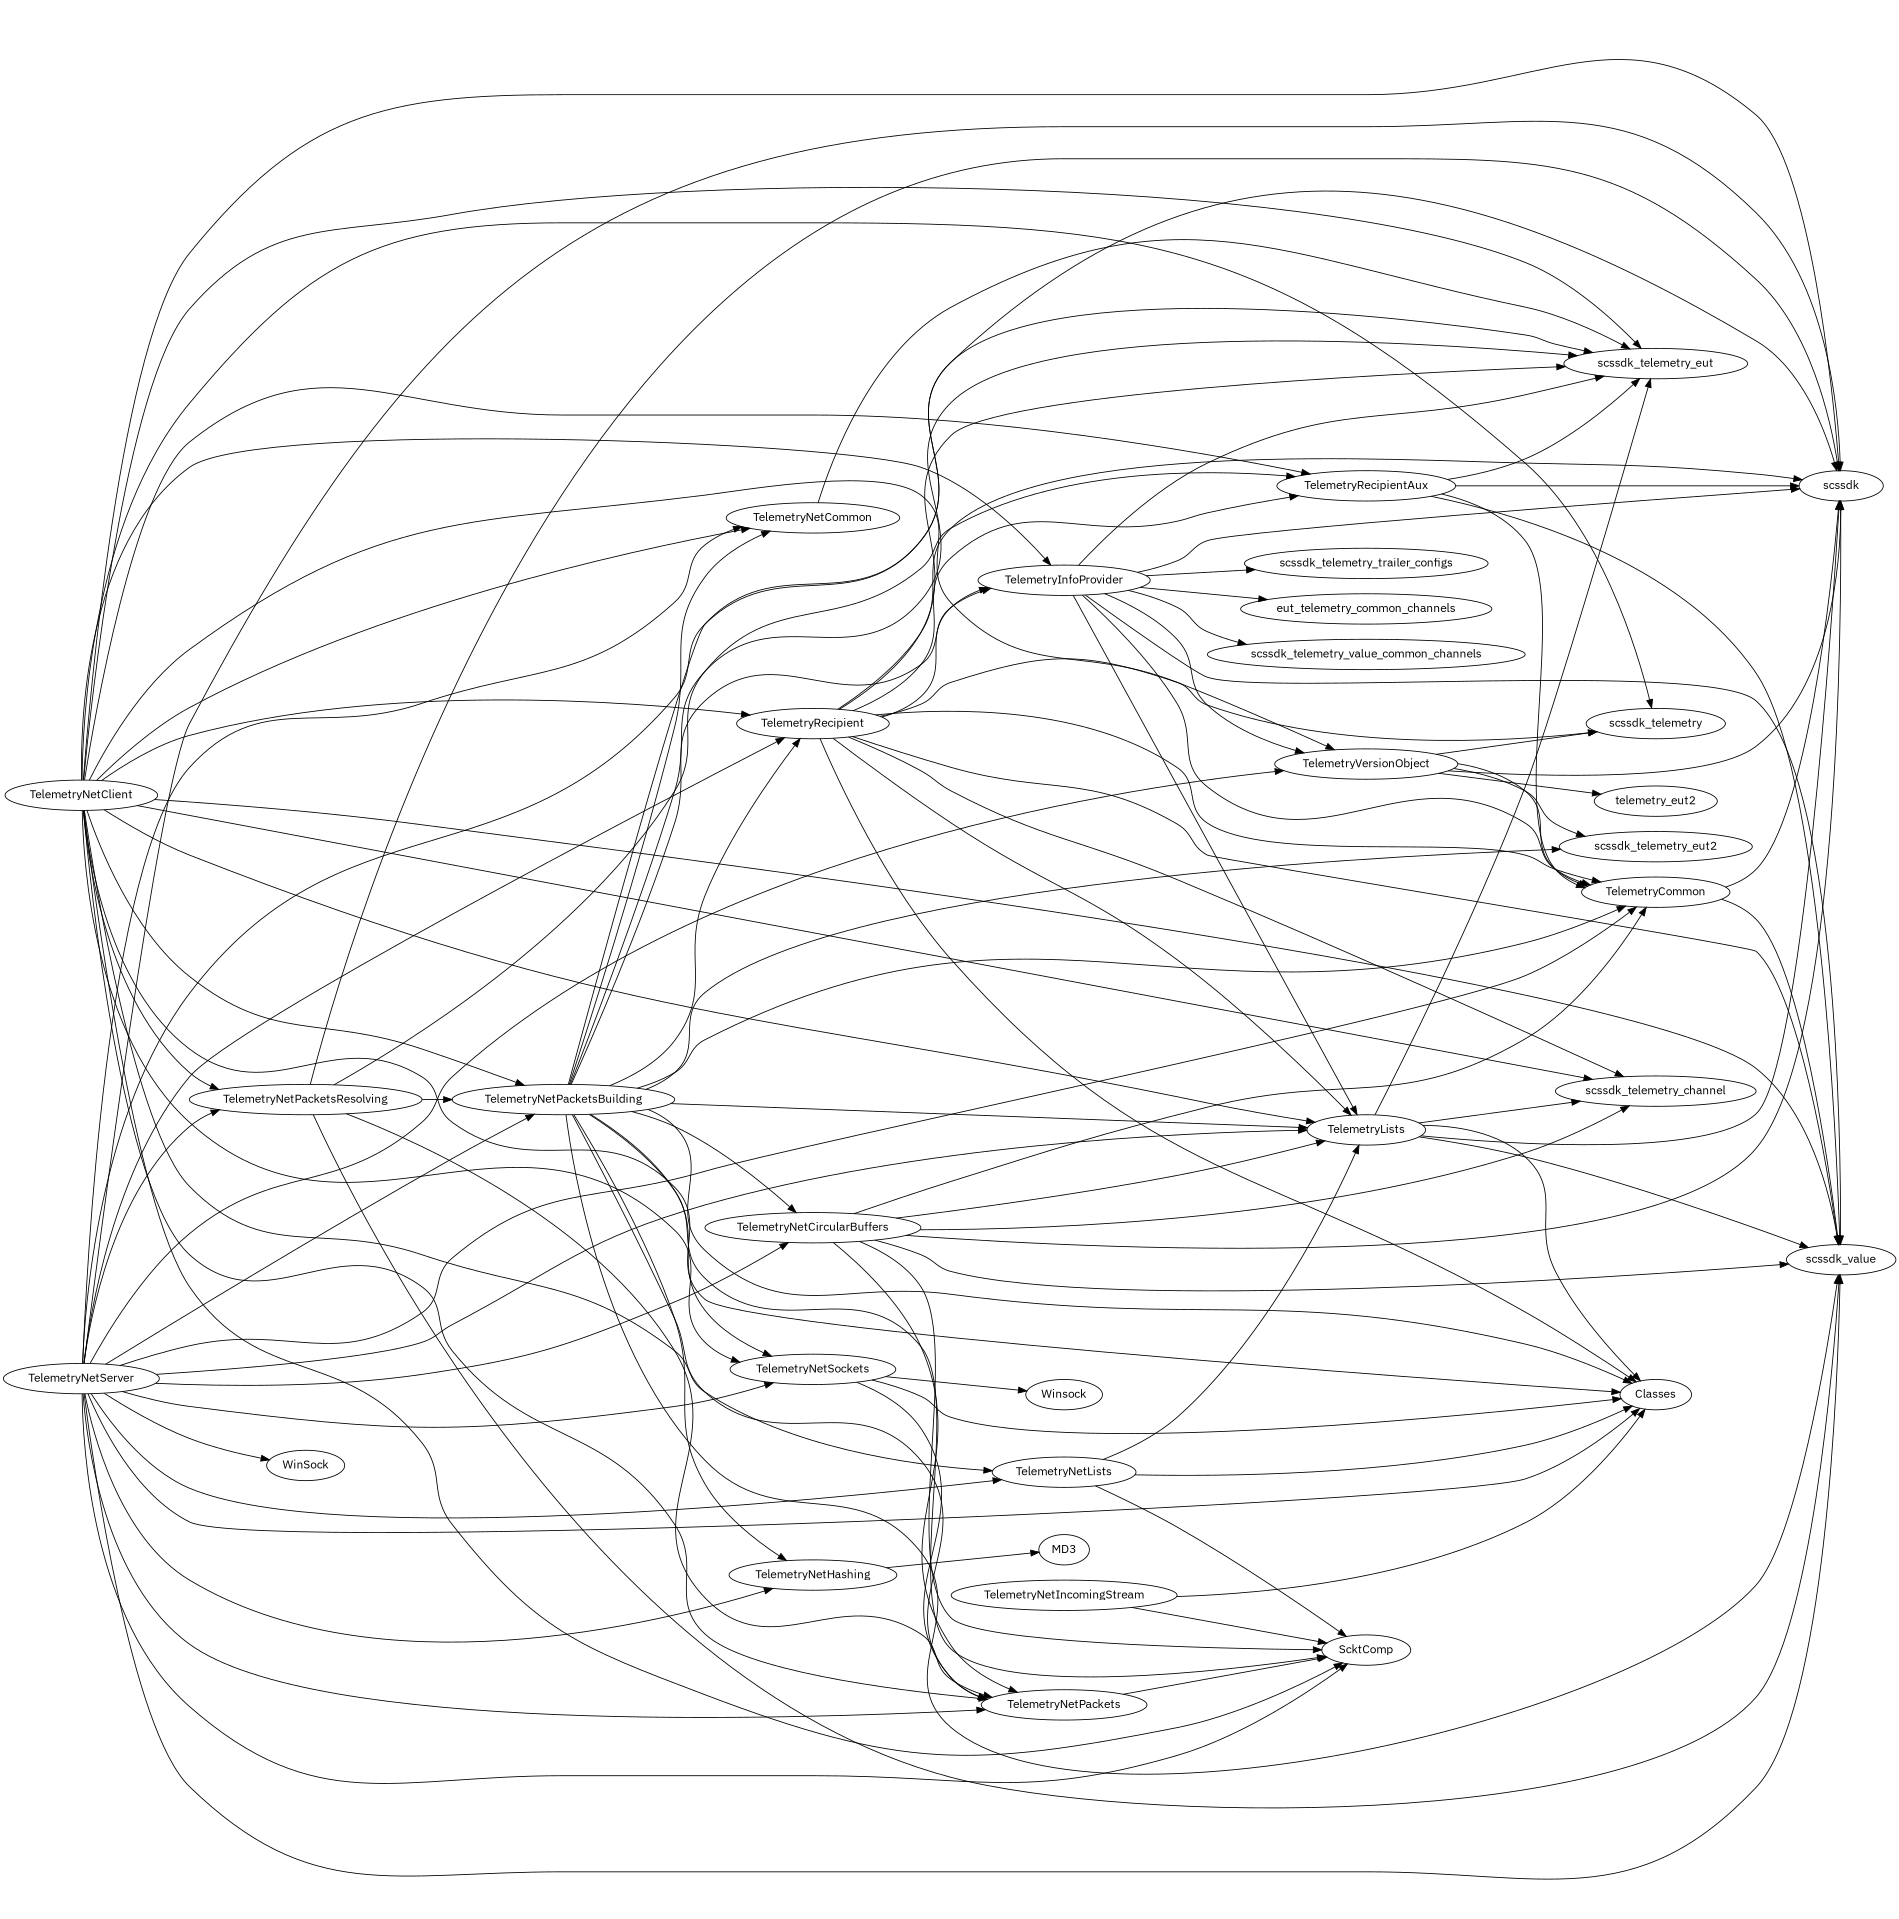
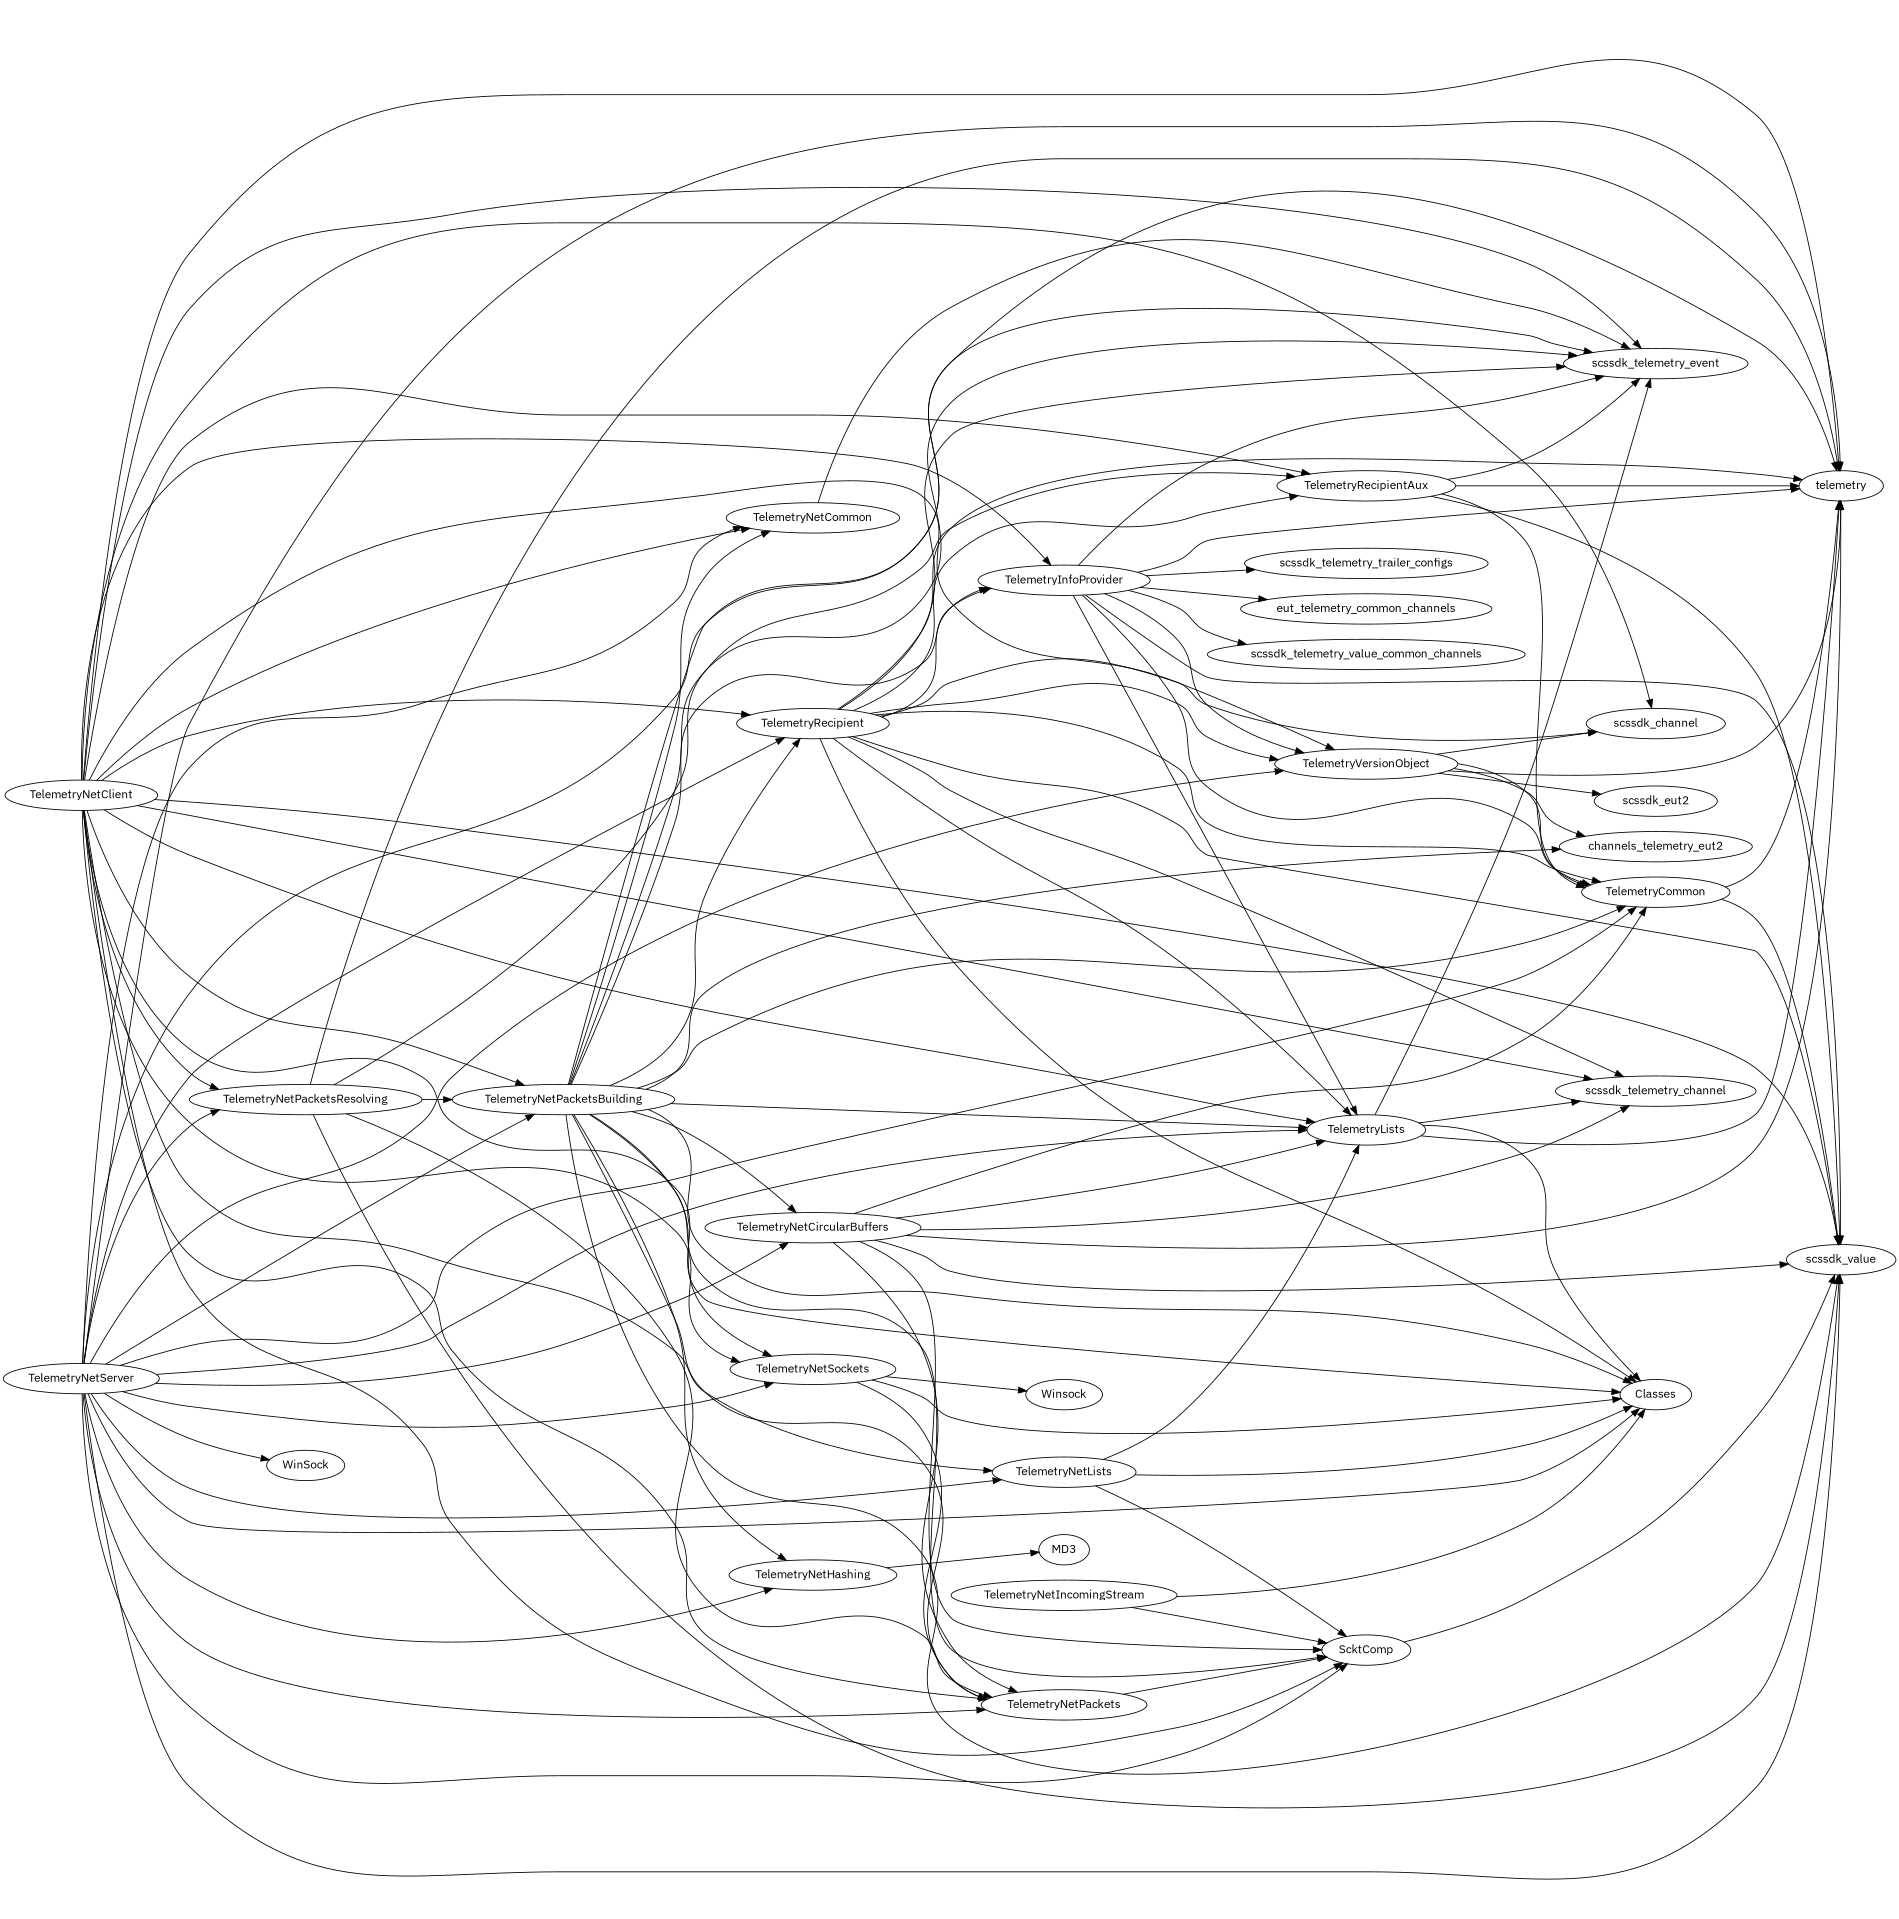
node "scssdk_telemetry_eut": label "scssdk_telemetry_eut" -> "scssdk_telemetry_event"
node "scssdk": label "scssdk" -> "telemetry"
edge "TelemetryRecipient" -> "TelemetryVersionObject": added
node "scssdk_telemetry": label "scssdk_telemetry" -> "scssdk_channel"
node "telemetry_eut2": label "telemetry_eut2" -> "scssdk_eut2"
node "scssdk_telemetry_eut2": label "scssdk_telemetry_eut2" -> "channels_telemetry_eut2"
edge "TelemetryLists" -> "scssdk_value": now "ScktComp" -> "scssdk_value"
